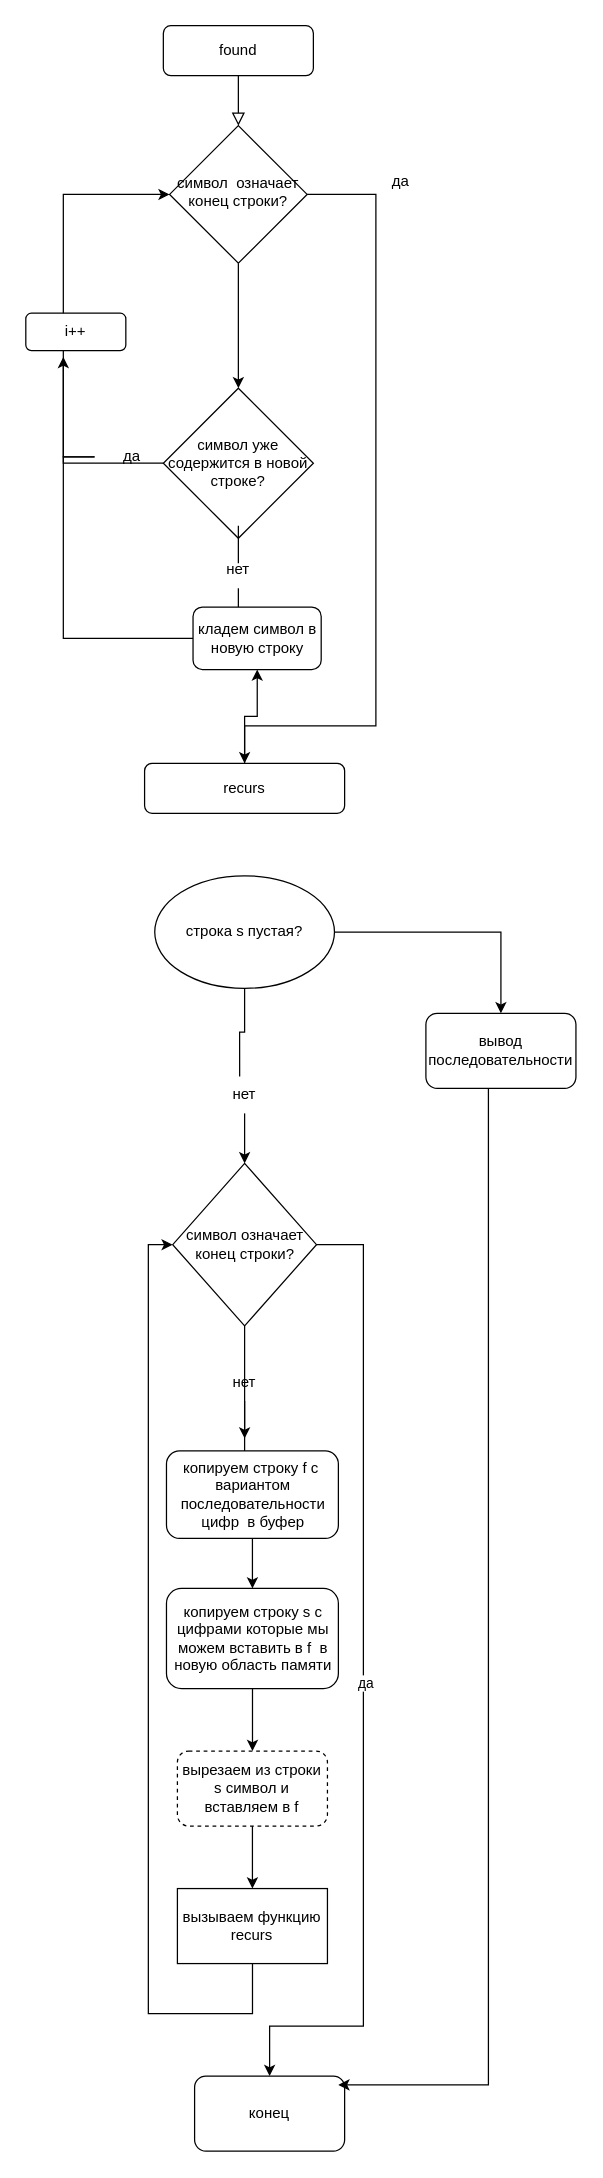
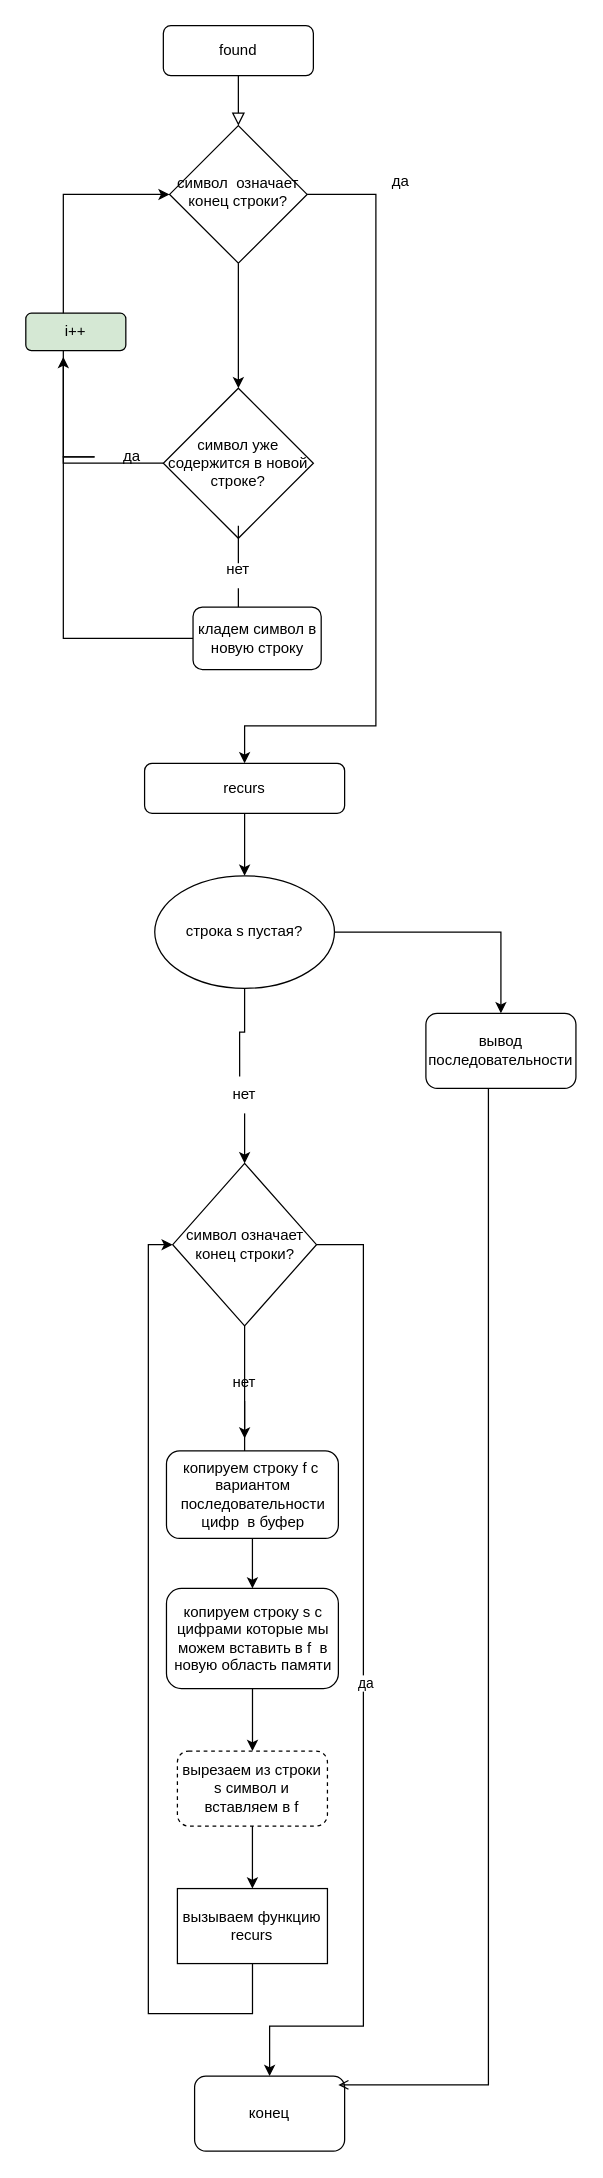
node "i++": fillcolor #ffffff -> #d5e8d4
edge "recurs" -> "кладем символ в новую строку": now "recurs" -> "строка s пустая?"
edge "вывод последовательности" -> "конец": arrowhead classic -> open
